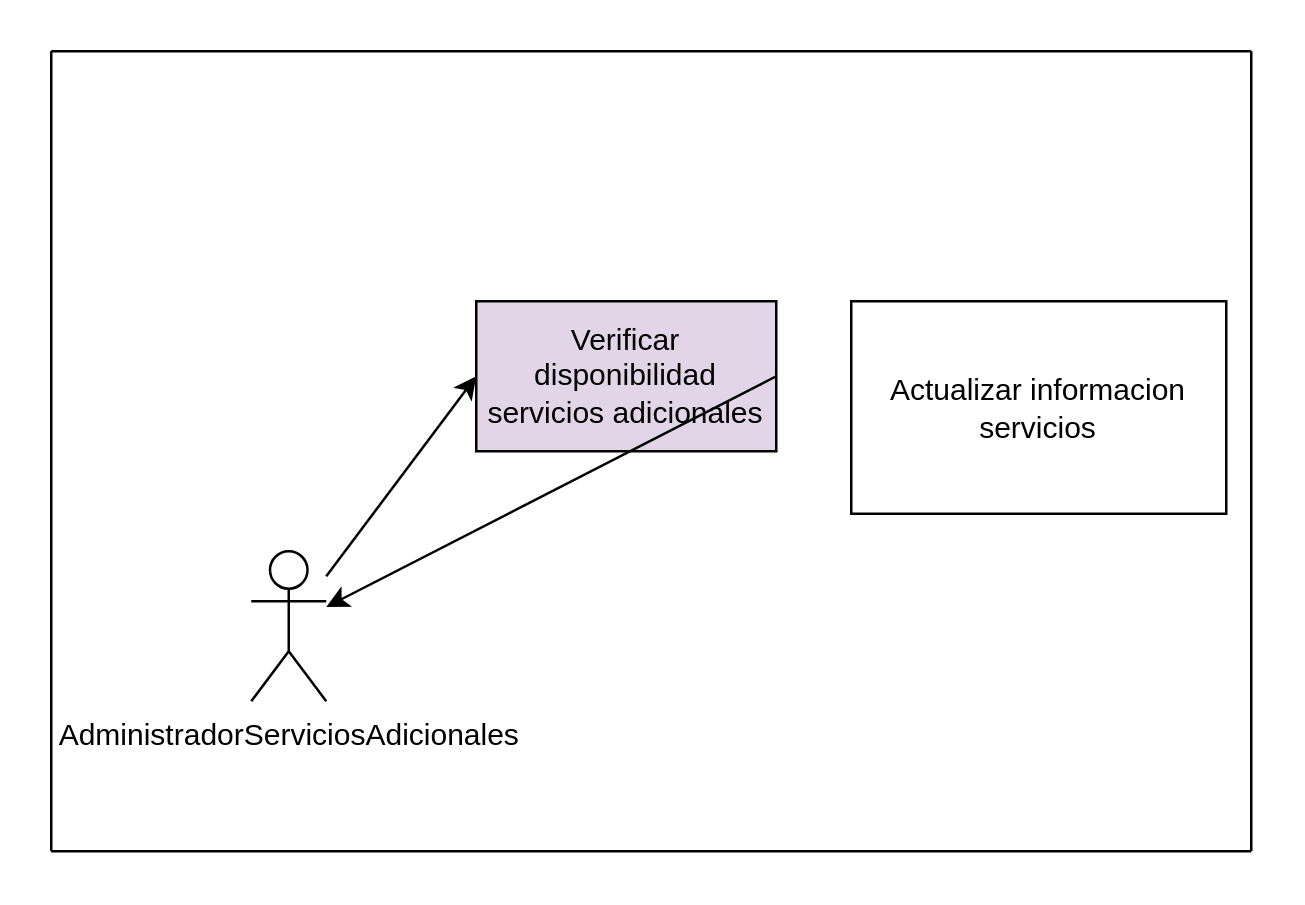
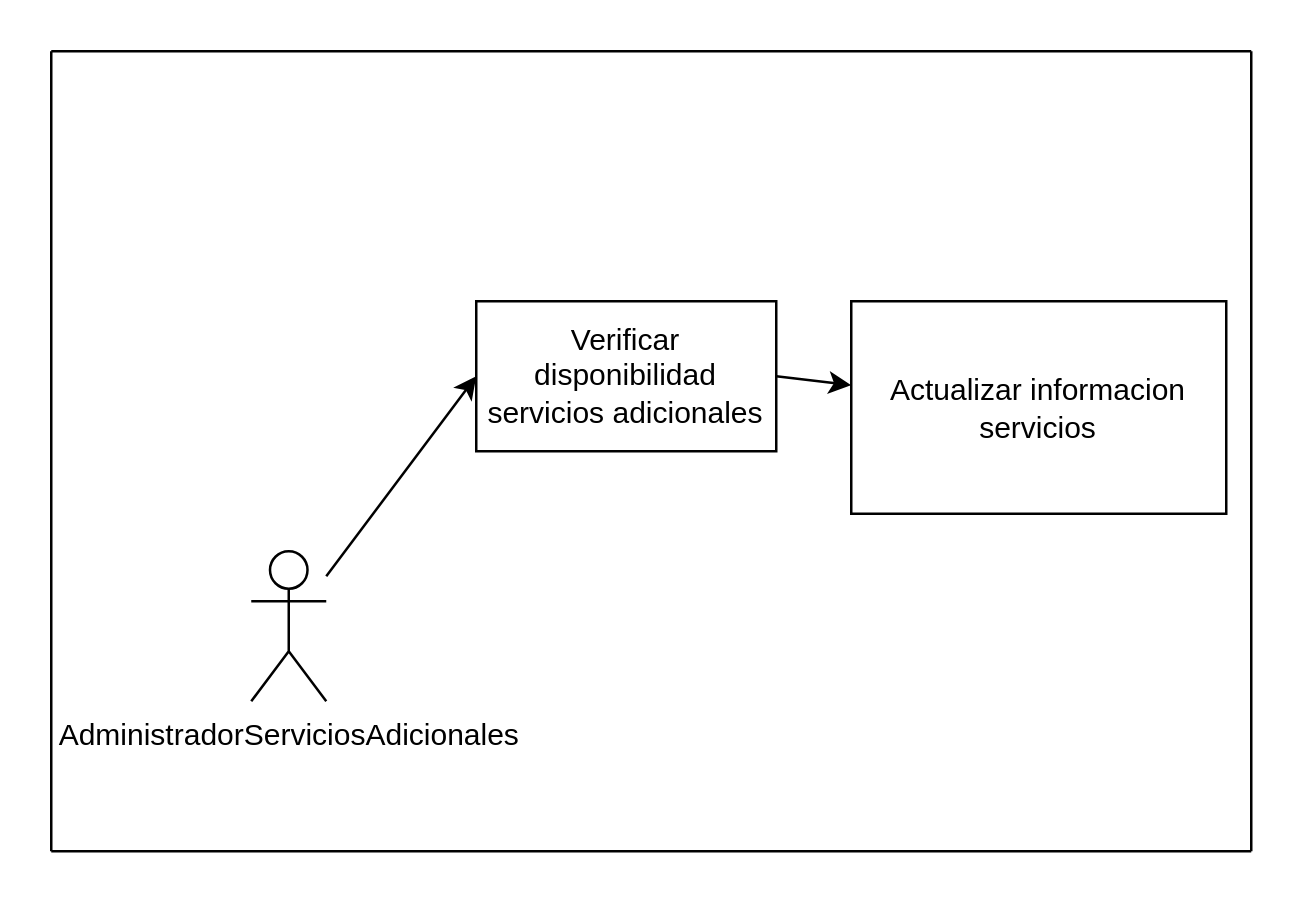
node "Verificar disponibilidad servicios adicionales": fillcolor #e1d5e7 -> #ffffff
edge "Verificar disponibilidad servicios adicionales" -> "AdministradorServiciosAdicionales": now "Verificar disponibilidad servicios adicionales" -> "Actualizar informacion servicios"
